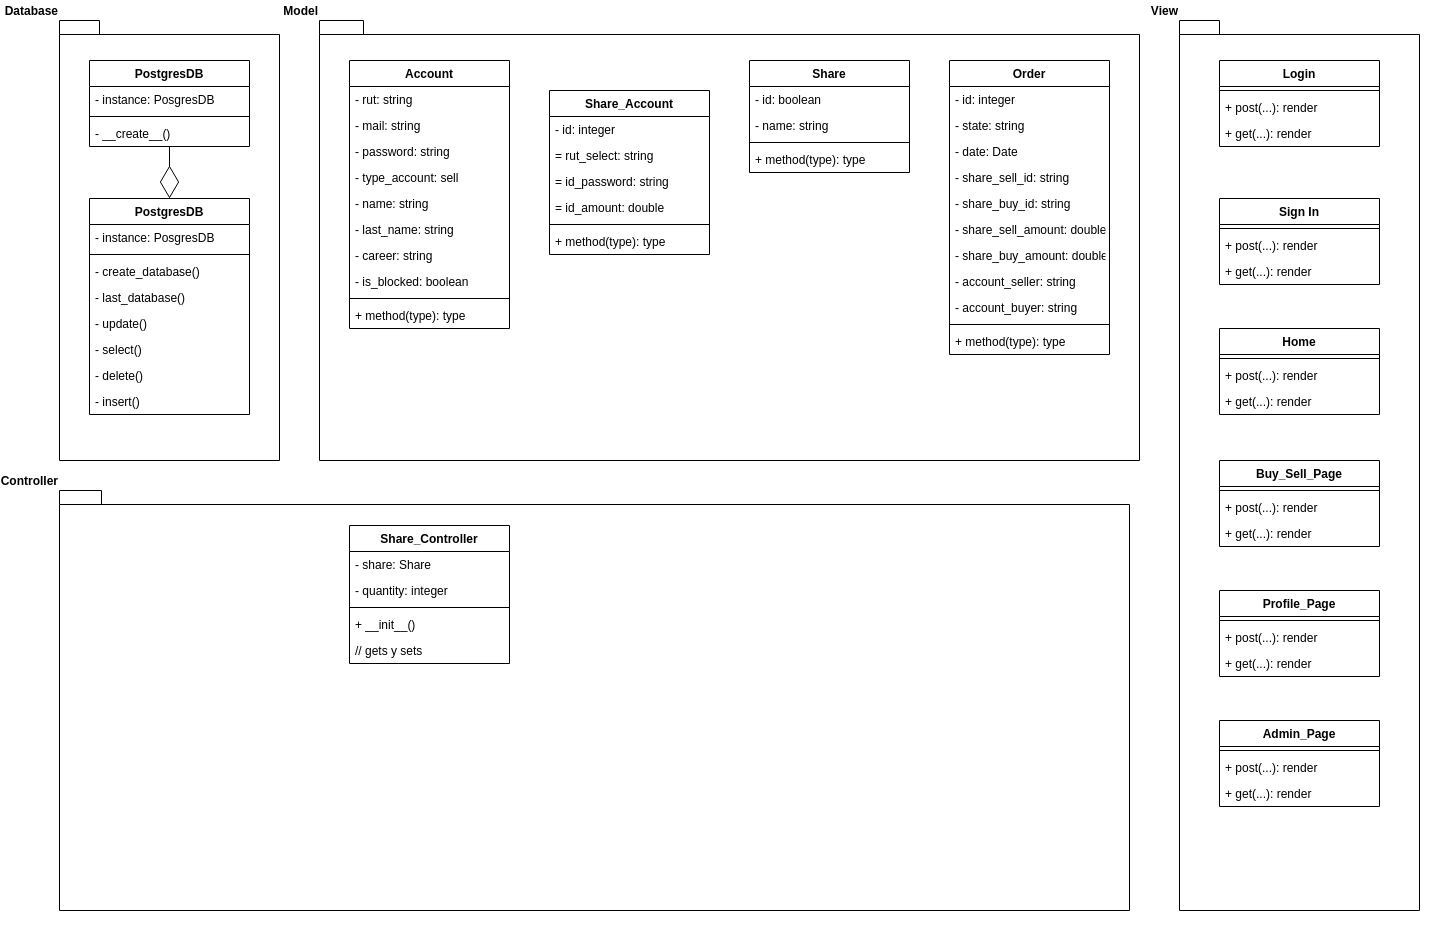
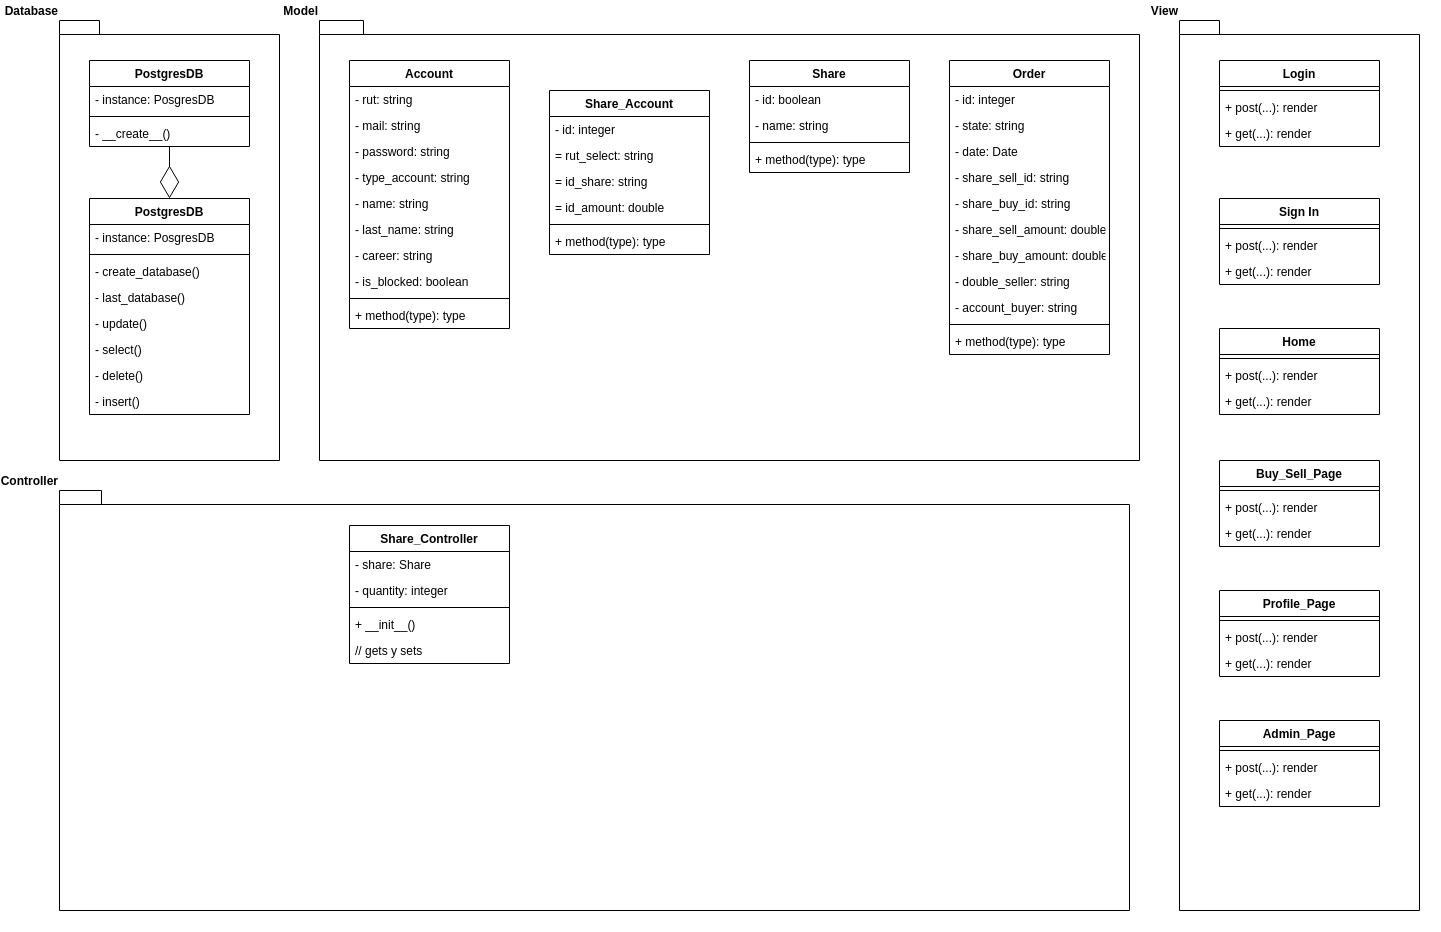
node "- type_account: sell": label "- type_account: sell" -> "- type_account: string"
node "= id_password: string": label "= id_password: string" -> "= id_share: string"
node "- account_seller: string": label "- account_seller: string" -> "- double_seller: string"
